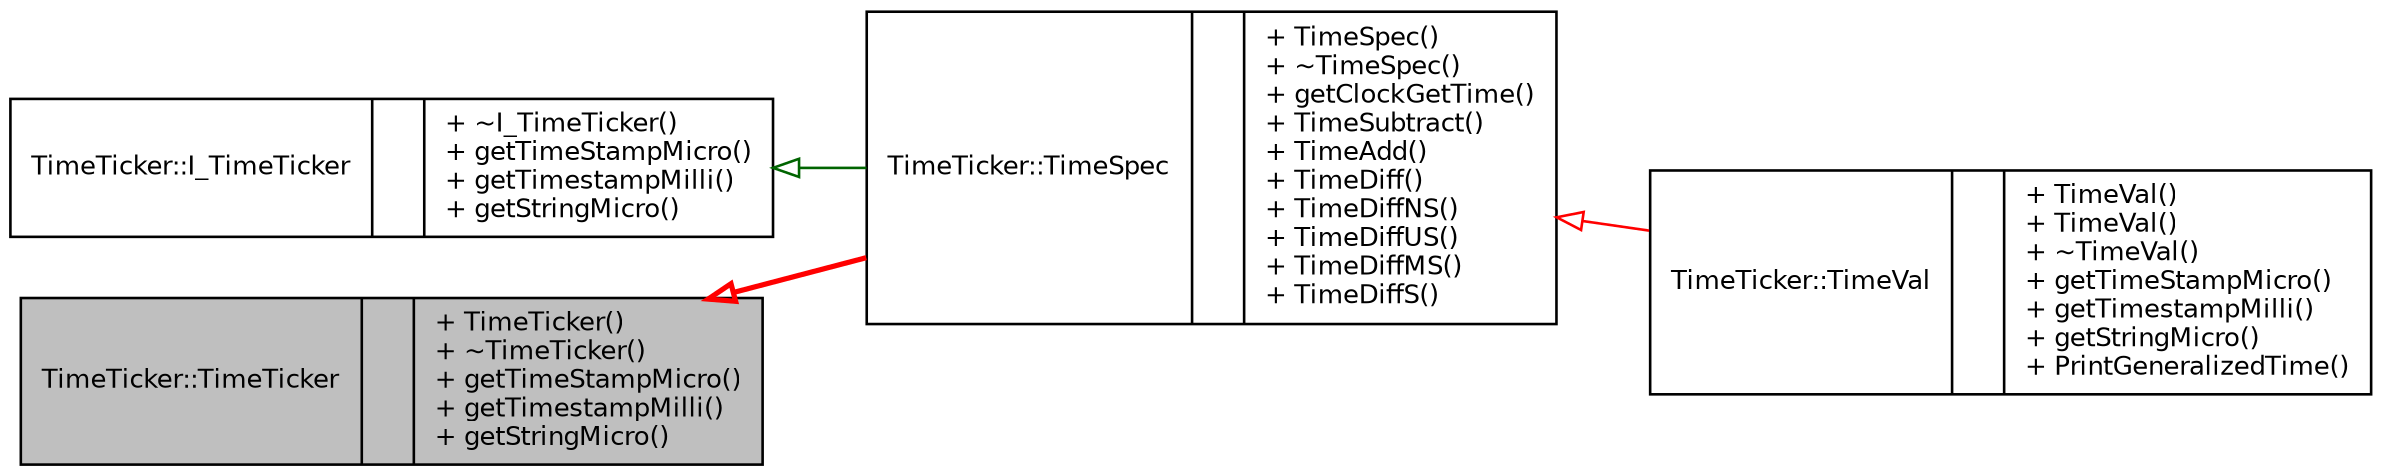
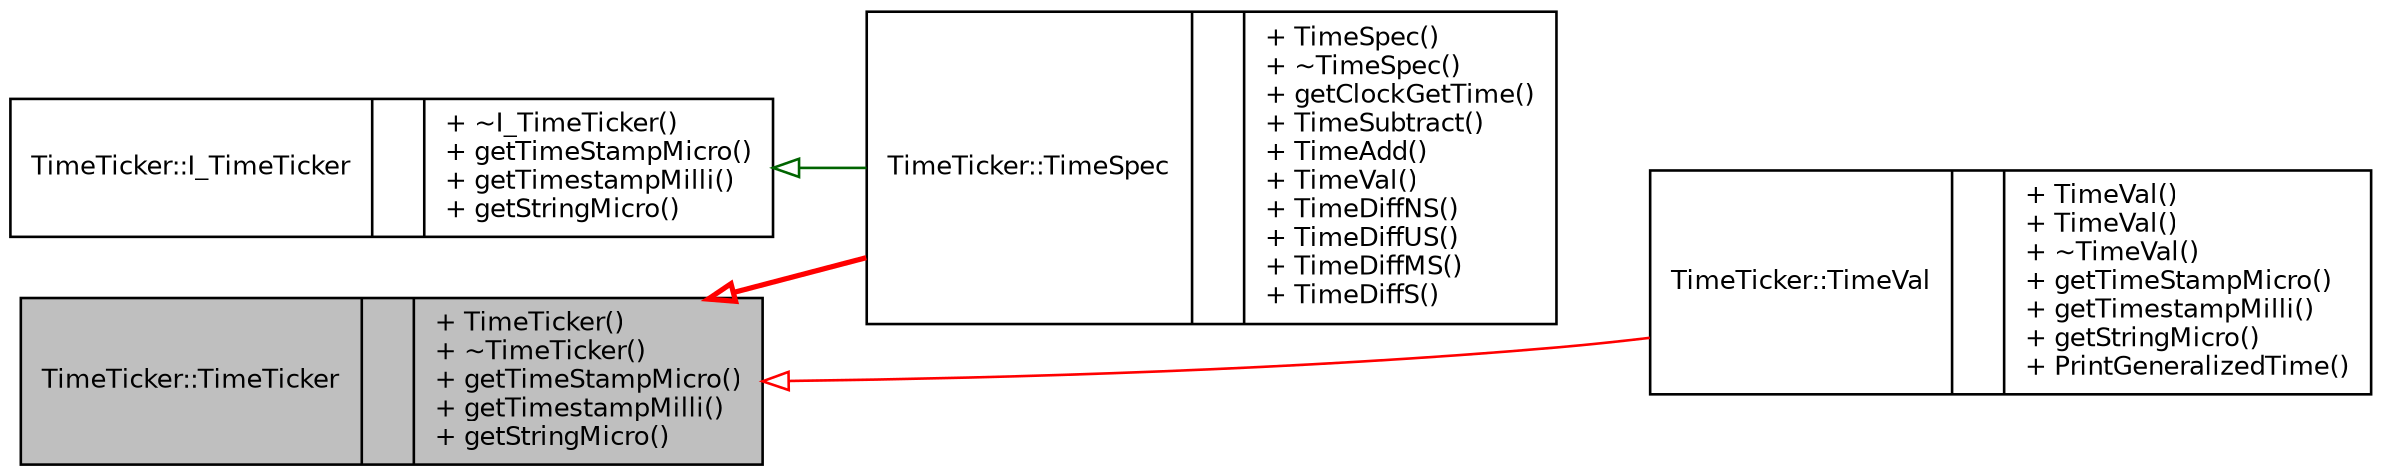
node "TimeTicker::TimeSpec": text "+ TimeDiff()" -> "+ TimeVal()"
edge "TimeTicker::TimeVal" -> "TimeTicker::TimeSpec": now "TimeTicker::TimeVal" -> "TimeTicker::TimeTicker"
